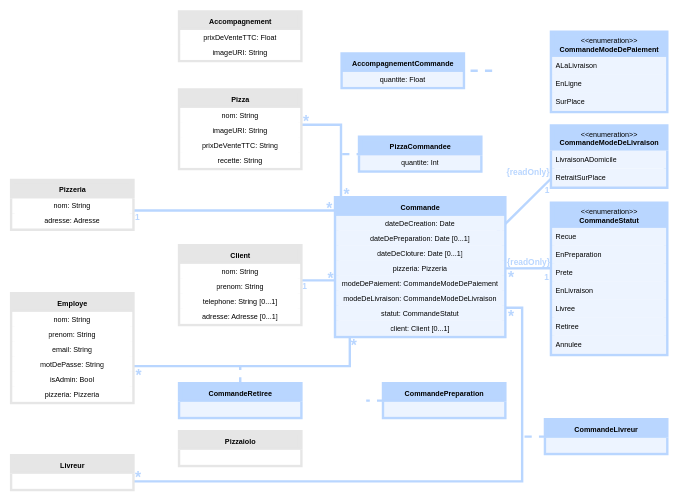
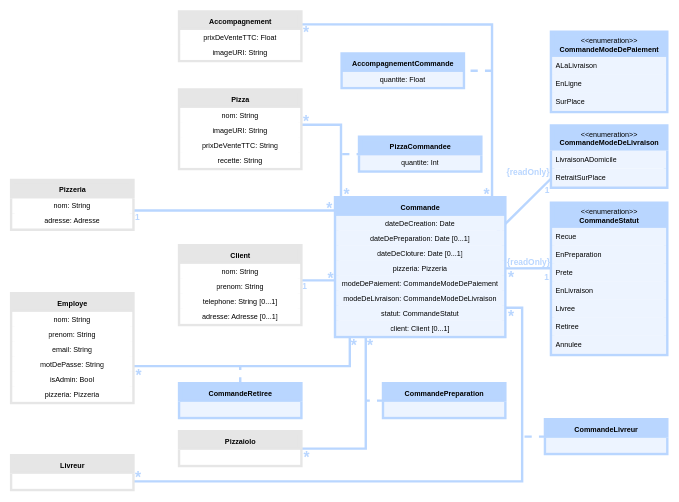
edge "Accompagnement" -- "Commande": added, labels "*", "*"
edge "client: Client [0...1]" -- "Pizzaiolo": added, labels "*", "*"
